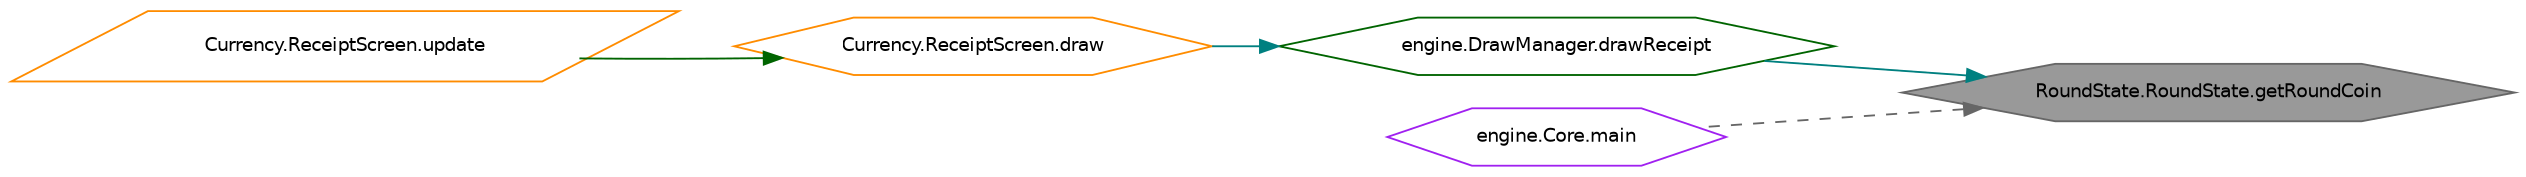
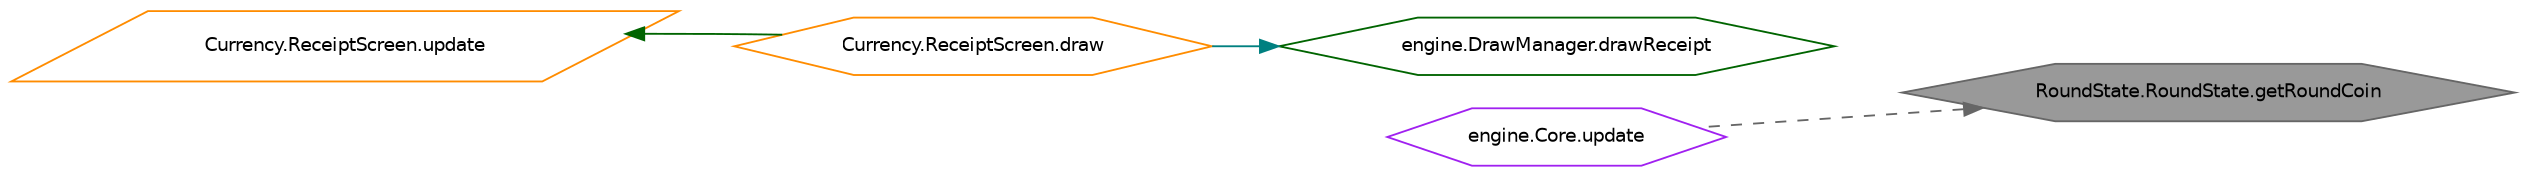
edge "Currency.ReceiptScreen.update" -> "Currency.ReceiptScreen.draw": reversed
edge "engine.DrawManager.drawReceipt" -> "RoundState.RoundState.getRoundCoin": removed
node "engine.Core.main": label "engine.Core.main" -> "engine.Core.update"
